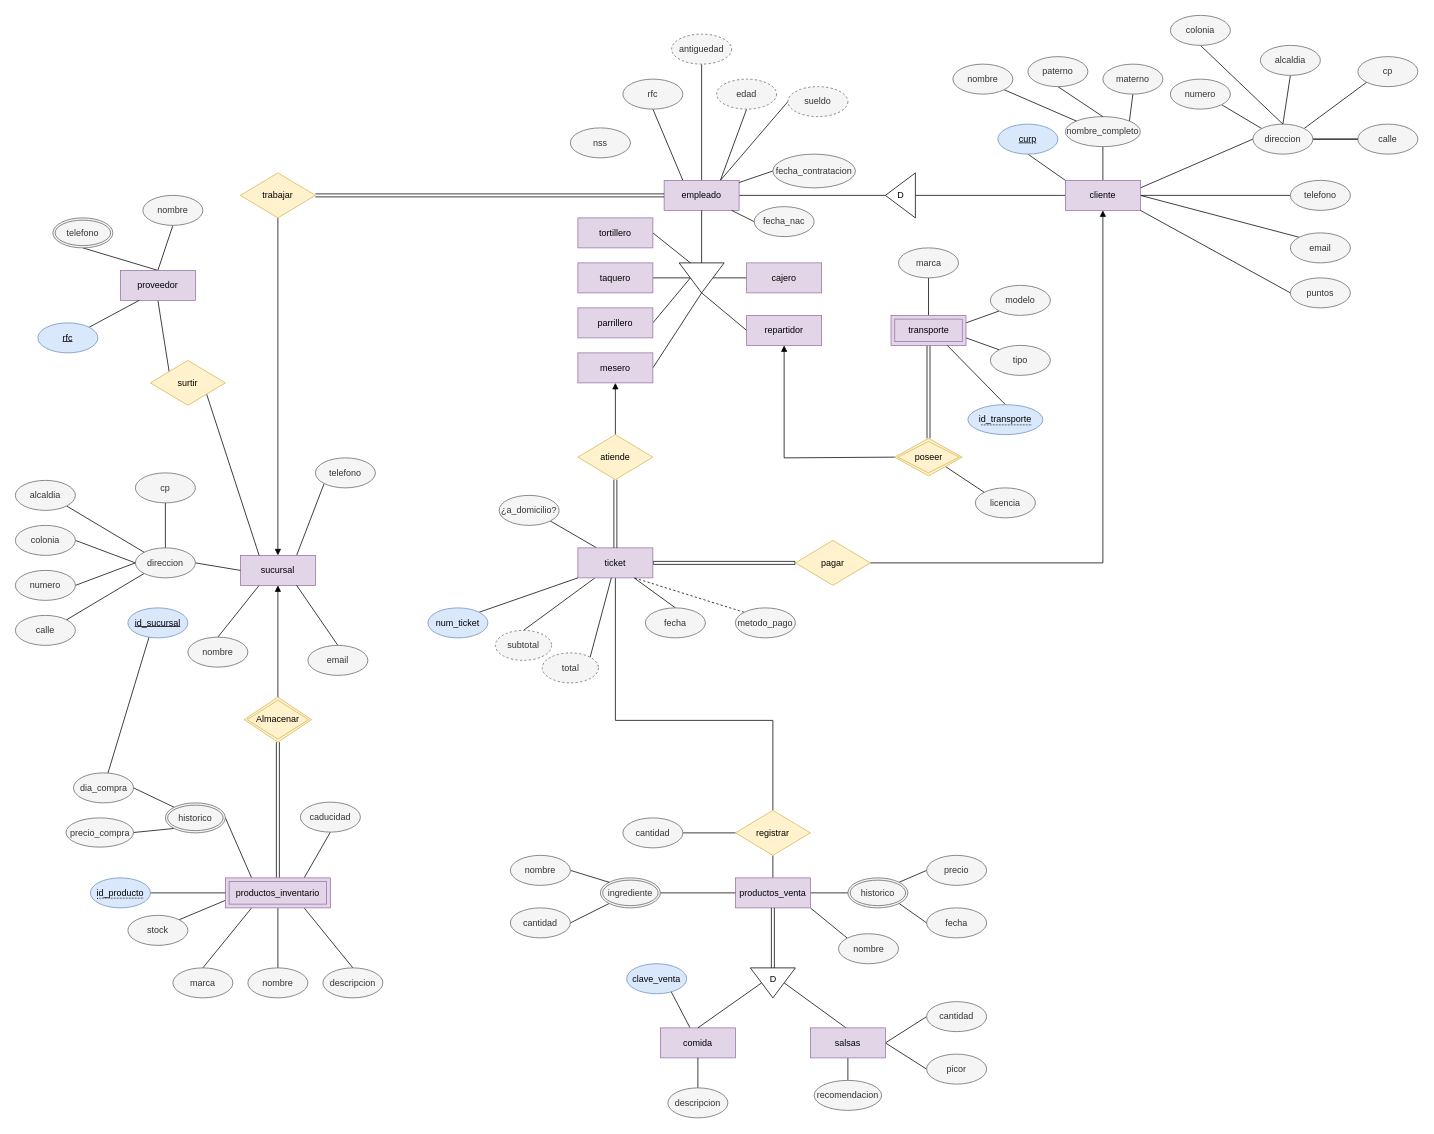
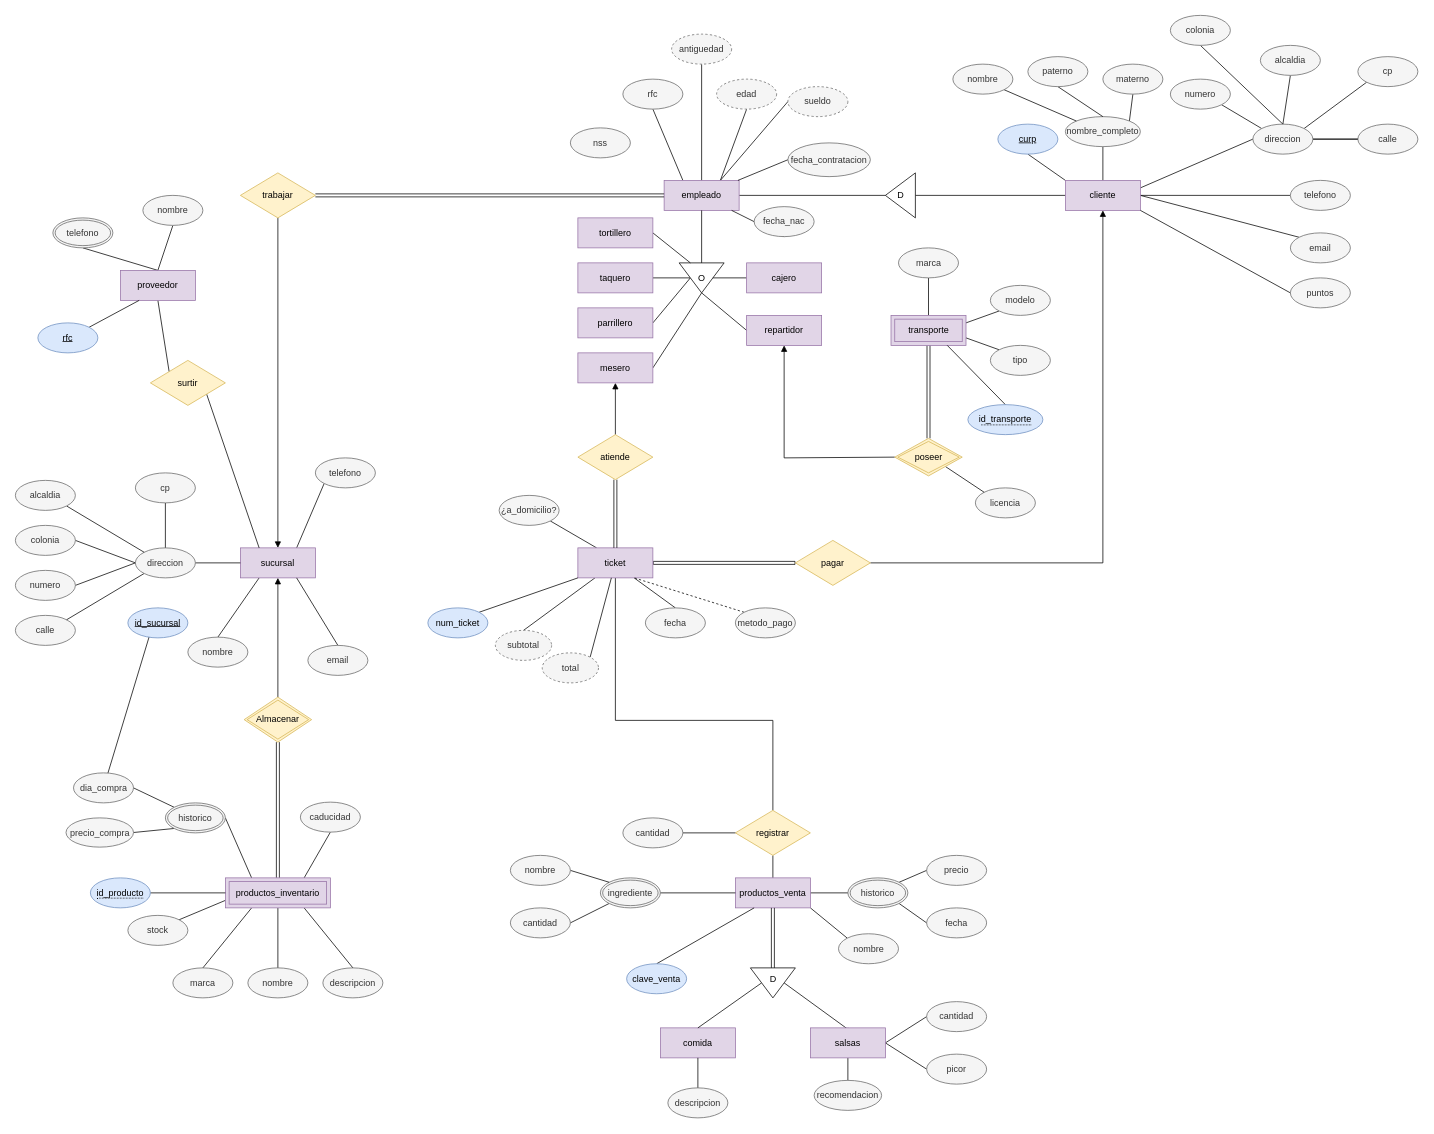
node "fecha_contratacion": moved (814, 171) -> (829, 160)
node "O": added
node "sucursal": moved (278, 570) -> (278, 563)
edge "clave_venta" -- "comida": now "clave_venta" -- "productos_venta"
